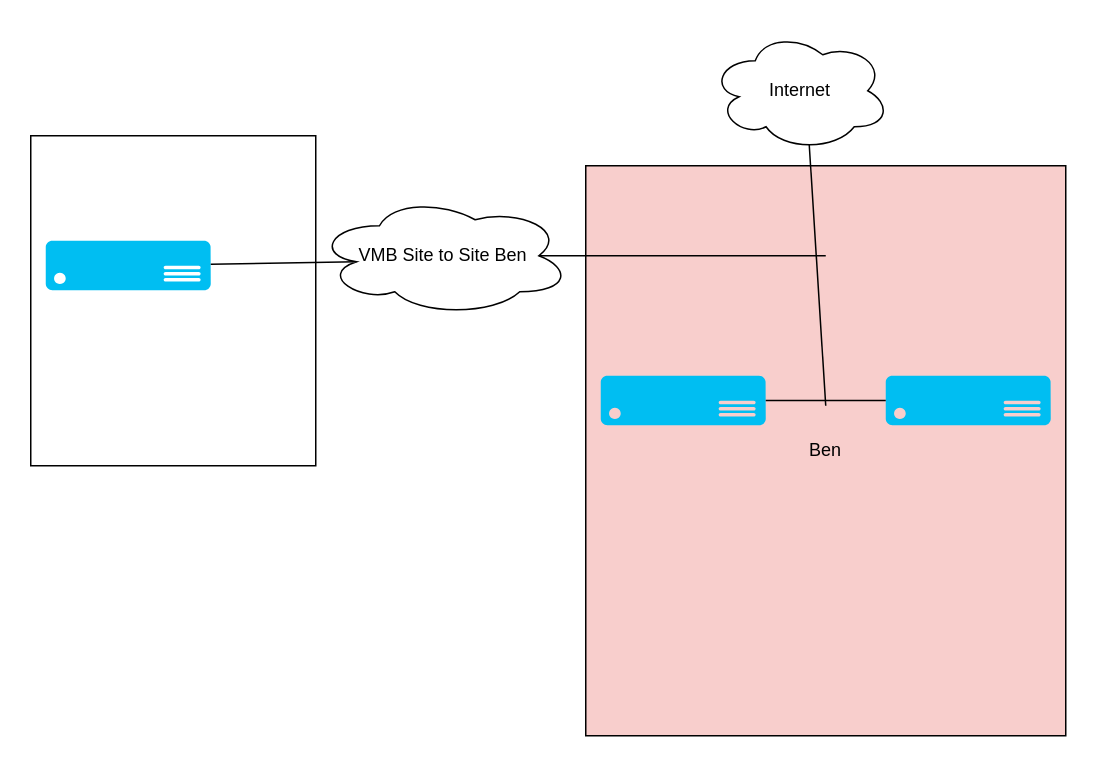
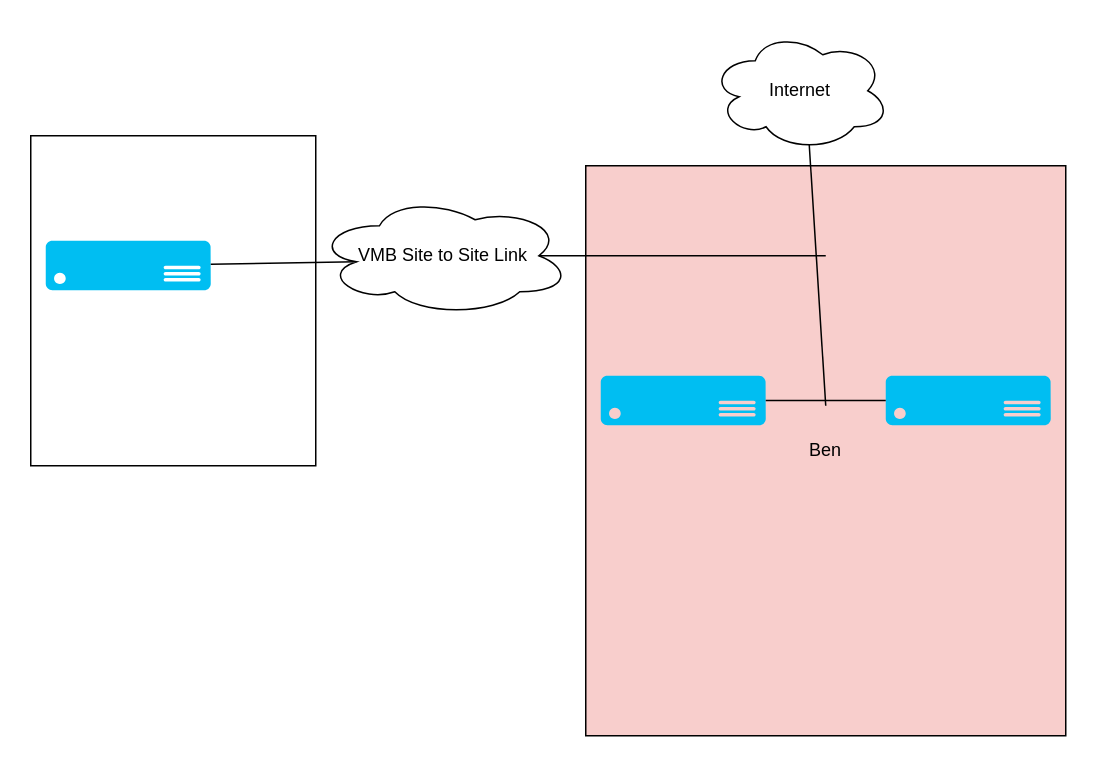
node "VMB Site to Site Ben": label "VMB Site to Site Ben" -> "VMB Site to Site Link"
